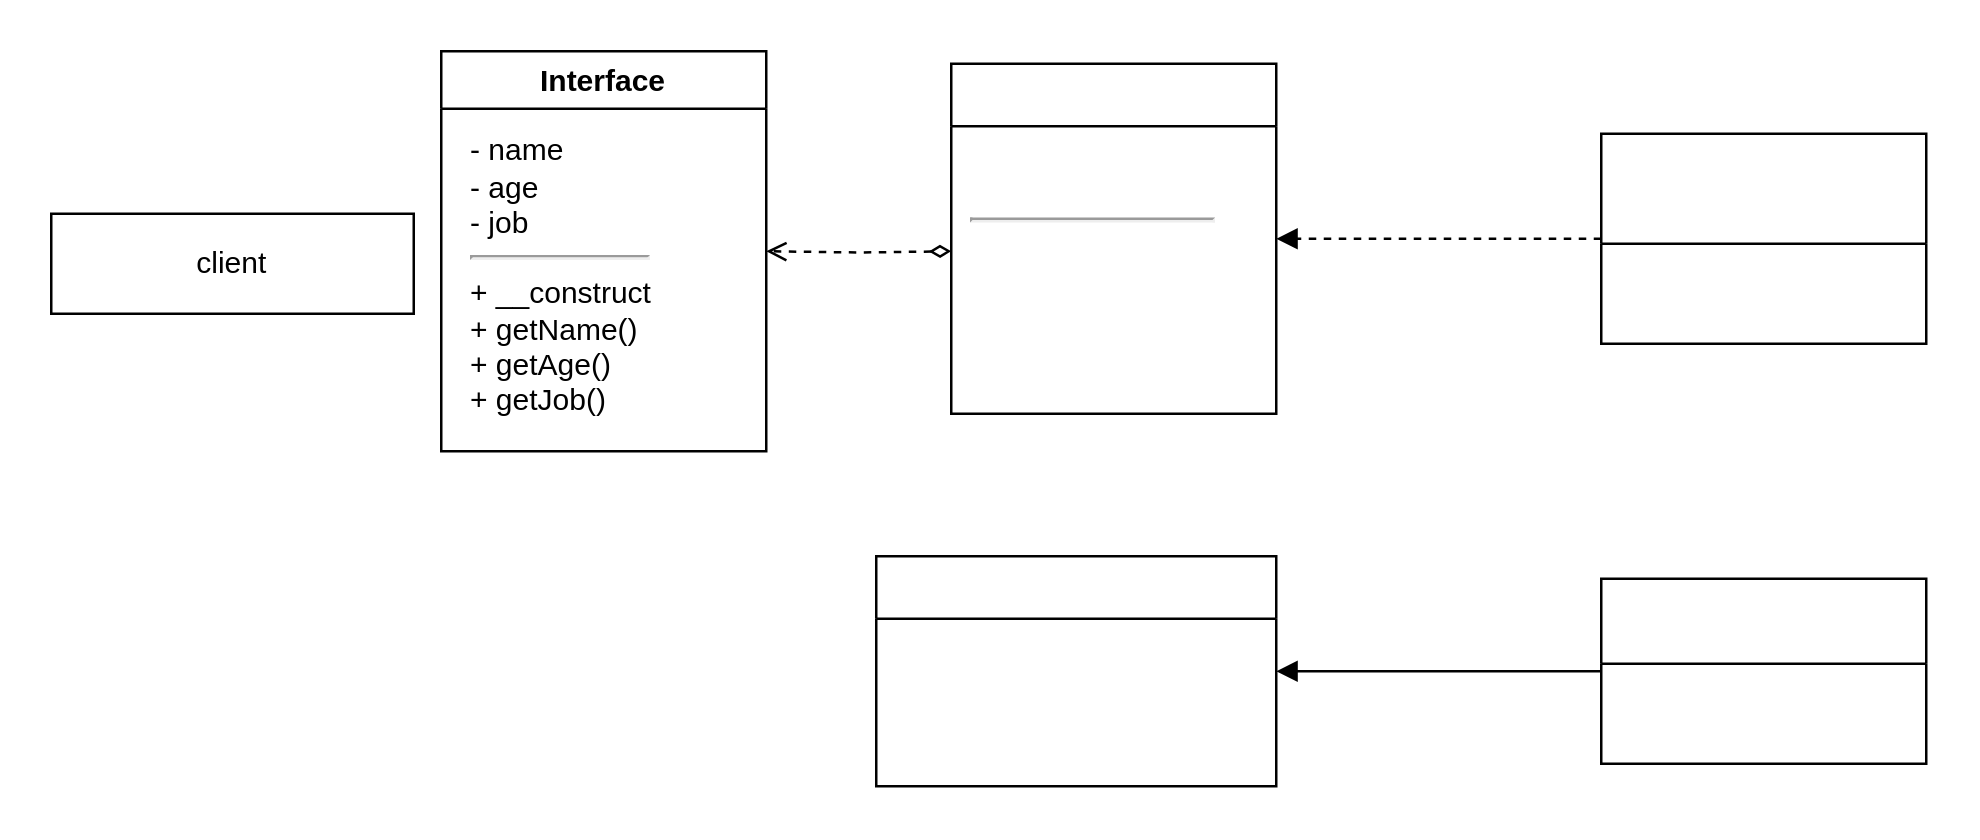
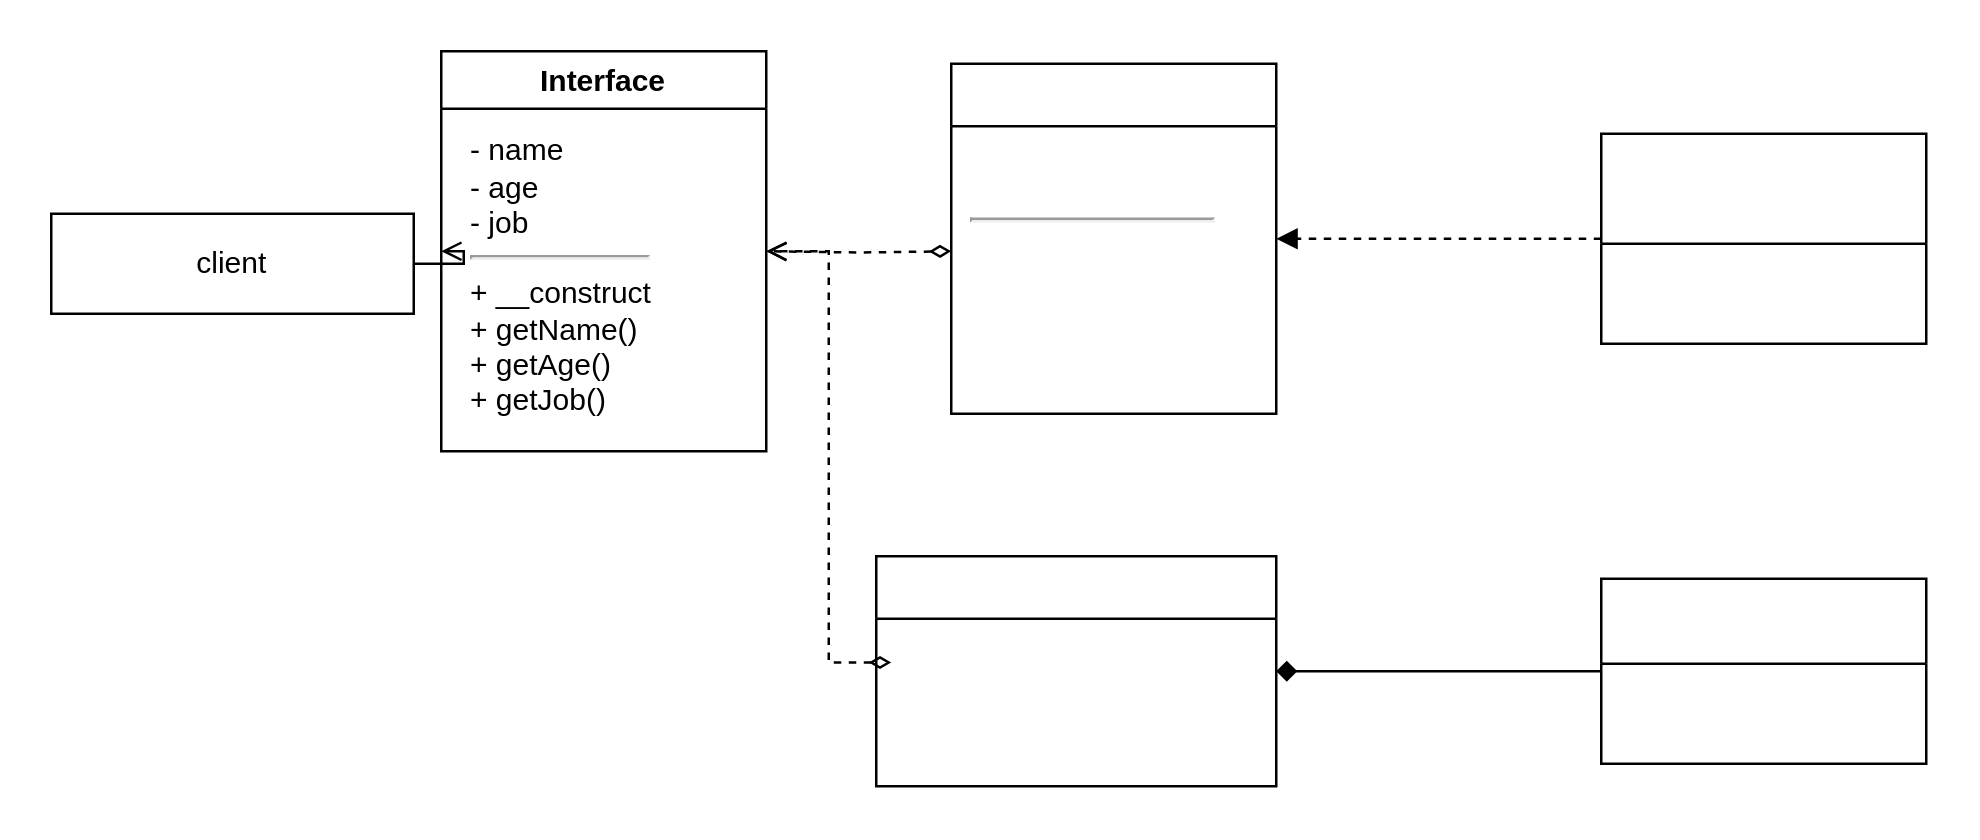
edge "client" -> "Interface": added
edge "Interface" -- "+ __construct( Iterator ) + accept()": added, label "依存"
edge "FilterIterator" -> "IteratorAggregate": arrowhead block -> diamond
